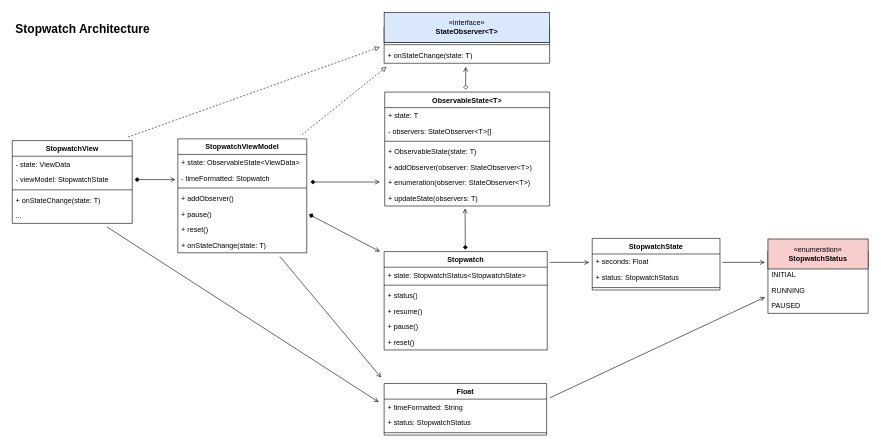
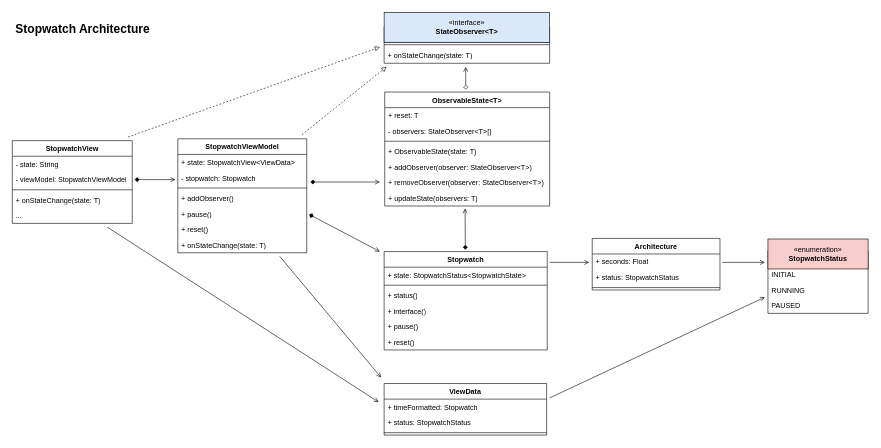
node "+ state: T": label "+ state: T" -> "+ reset: T"
node "- state: ViewData": label "- state: ViewData" -> "- state: String"
node "+ state: ObservableState<ViewData>": label "+ state: ObservableState<ViewData>" -> "+ state: StopwatchView<ViewData>"
node "- timeFormatted: Stopwatch": label "- timeFormatted: Stopwatch" -> "- stopwatch: Stopwatch"
node "- viewModel: StopwatchState": label "- viewModel: StopwatchState" -> "- viewModel: StopwatchViewModel"
node "+ enumeration(observer: StateObserver<T>)": label "+ enumeration(observer: StateObserver<T>)" -> "+ removeObserver(observer: StateObserver<T>)"
node "StopwatchState": label "StopwatchState" -> "Architecture"
node "+ resume()": label "+ resume()" -> "+ interface()"
node "Float": label "Float" -> "ViewData"
node "+ timeFormatted: String": label "+ timeFormatted: String" -> "+ timeFormatted: Stopwatch"
